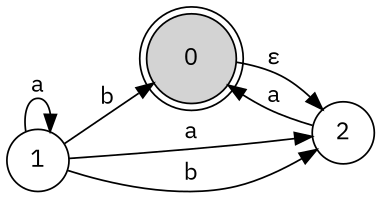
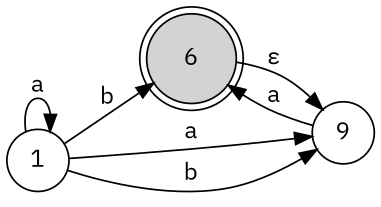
node "0": label "0" -> "6"
node "2": label "2" -> "9"
